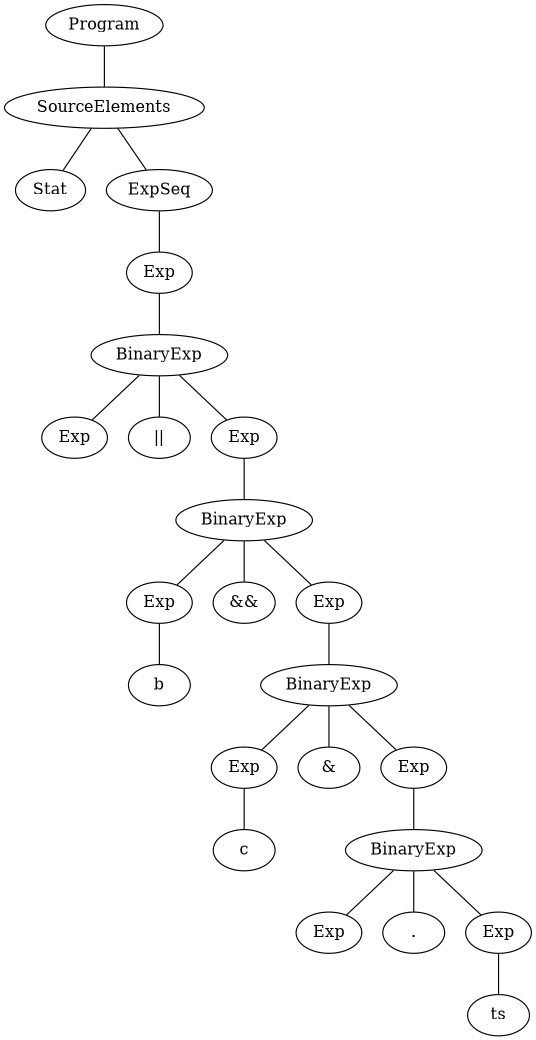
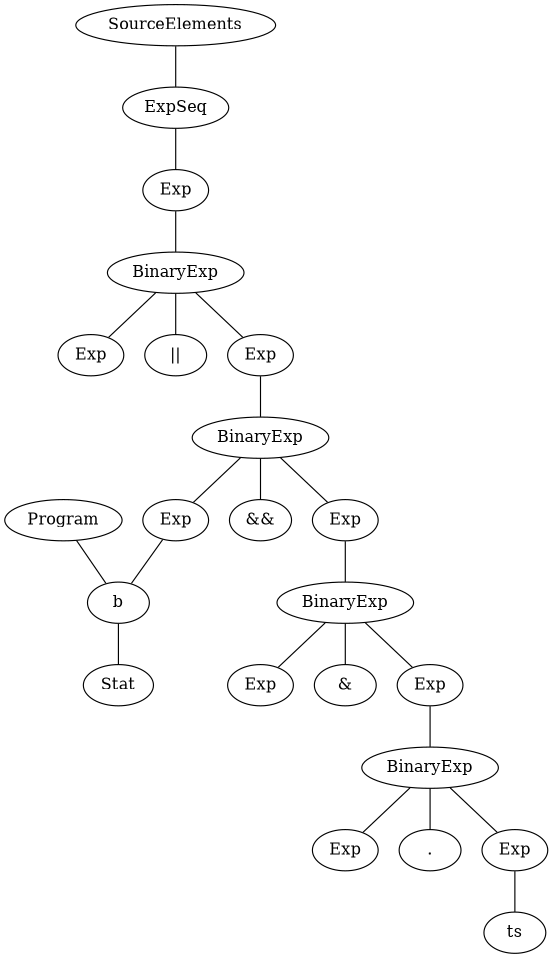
edge "Program" -- "SourceElements": now "Program" -- "b"
edge "SourceElements" -- "Stat": now "b" -- "Stat"
node "c": removed
